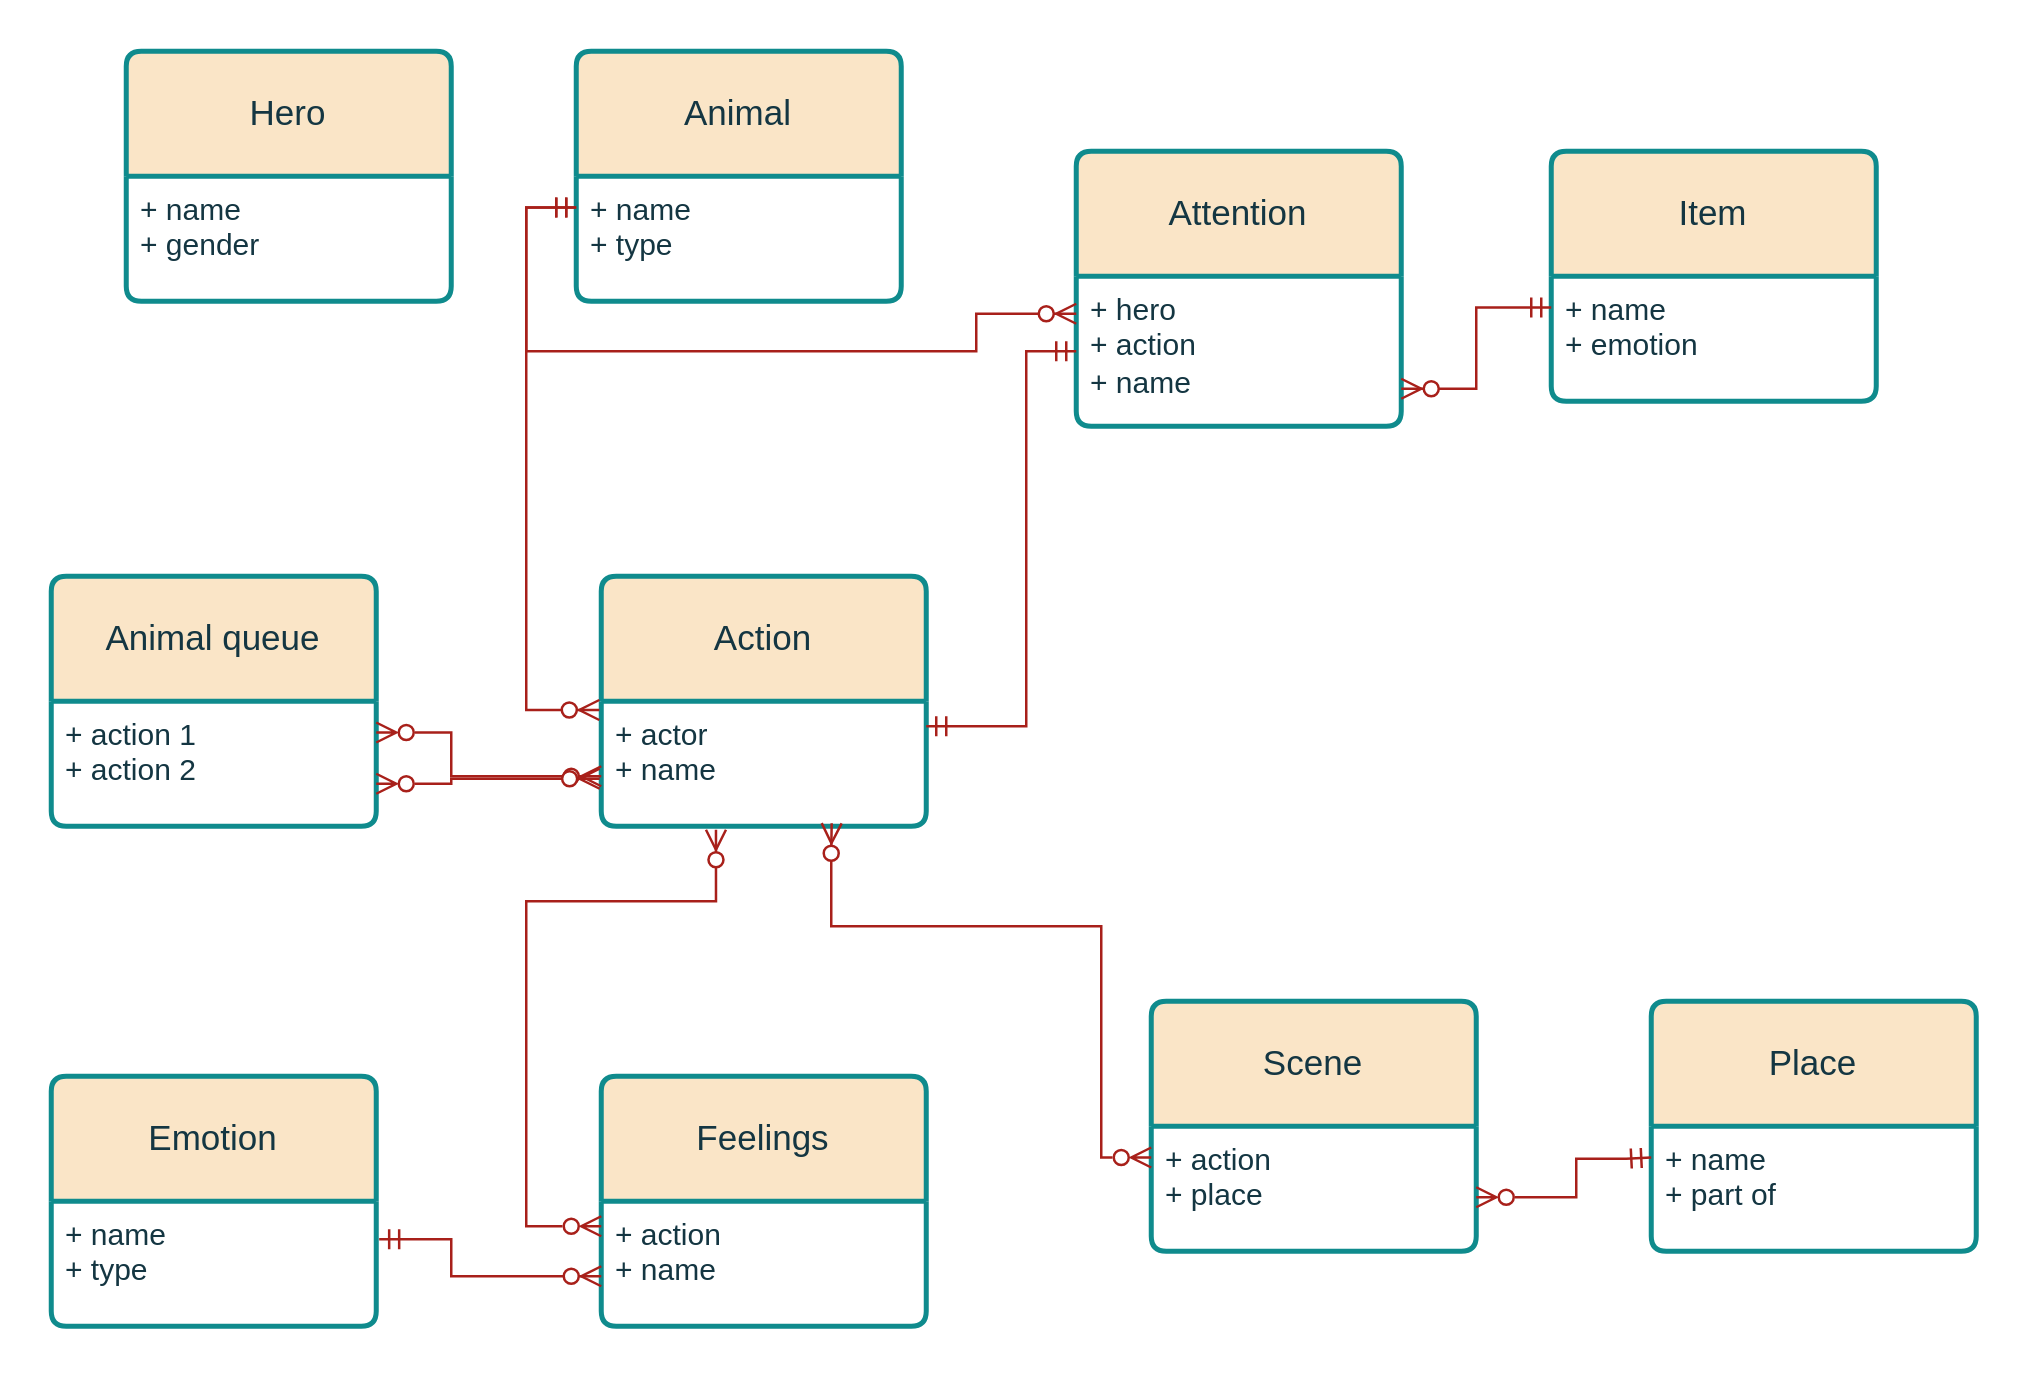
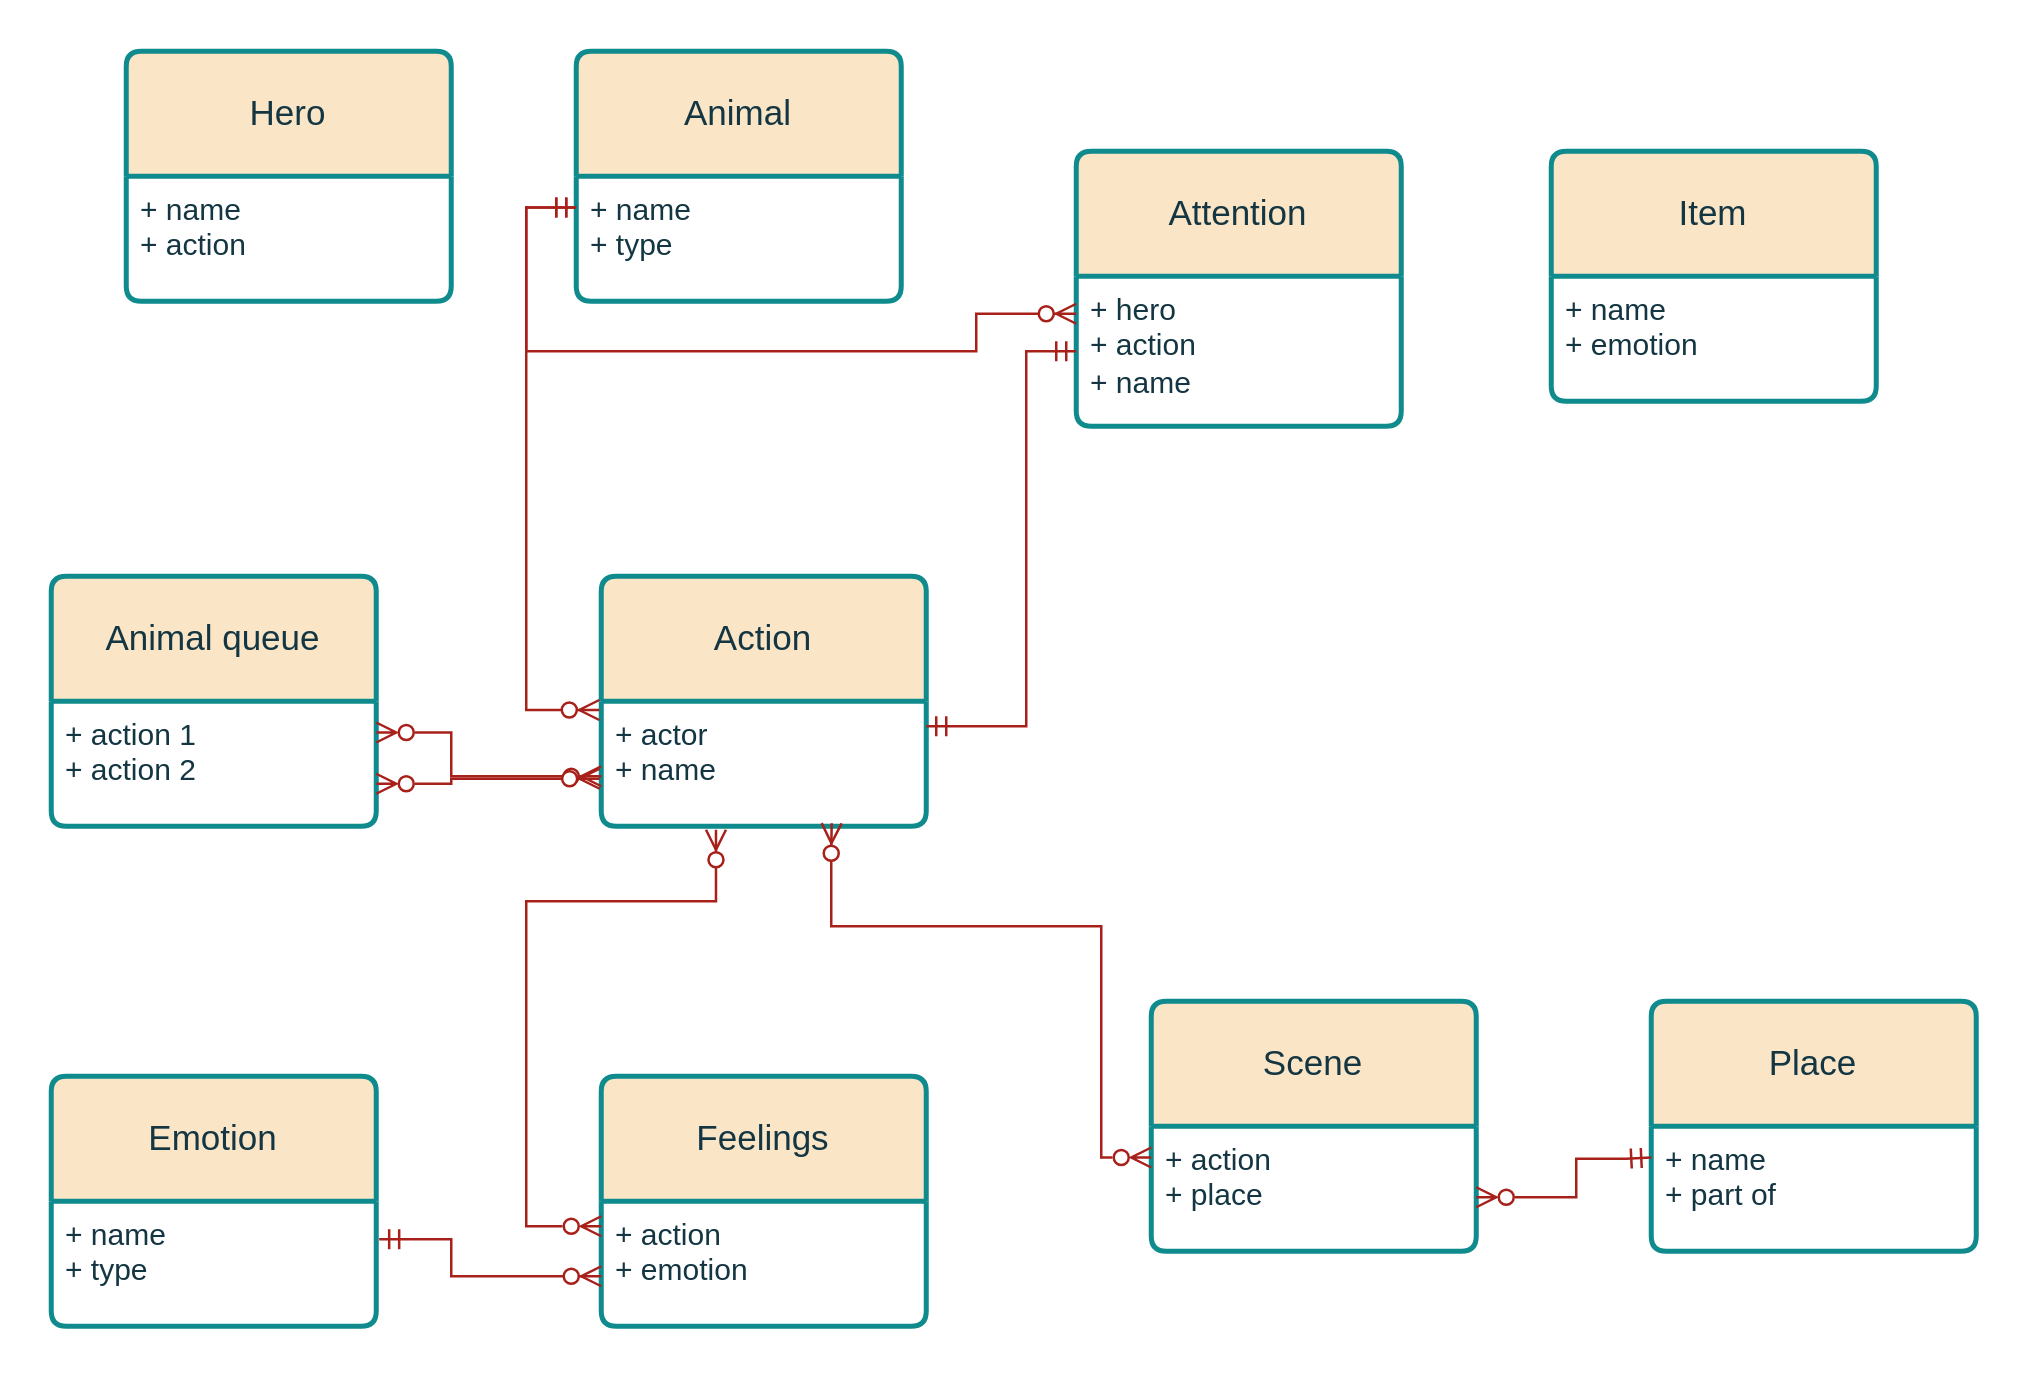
node "+ name + gender": label "+ name + gender" -> "+ name + action"
edge "+ name + emotion" -- "+ hero + action + name": removed
node "+ action + name": label "+ action + name" -> "+ action + emotion"
